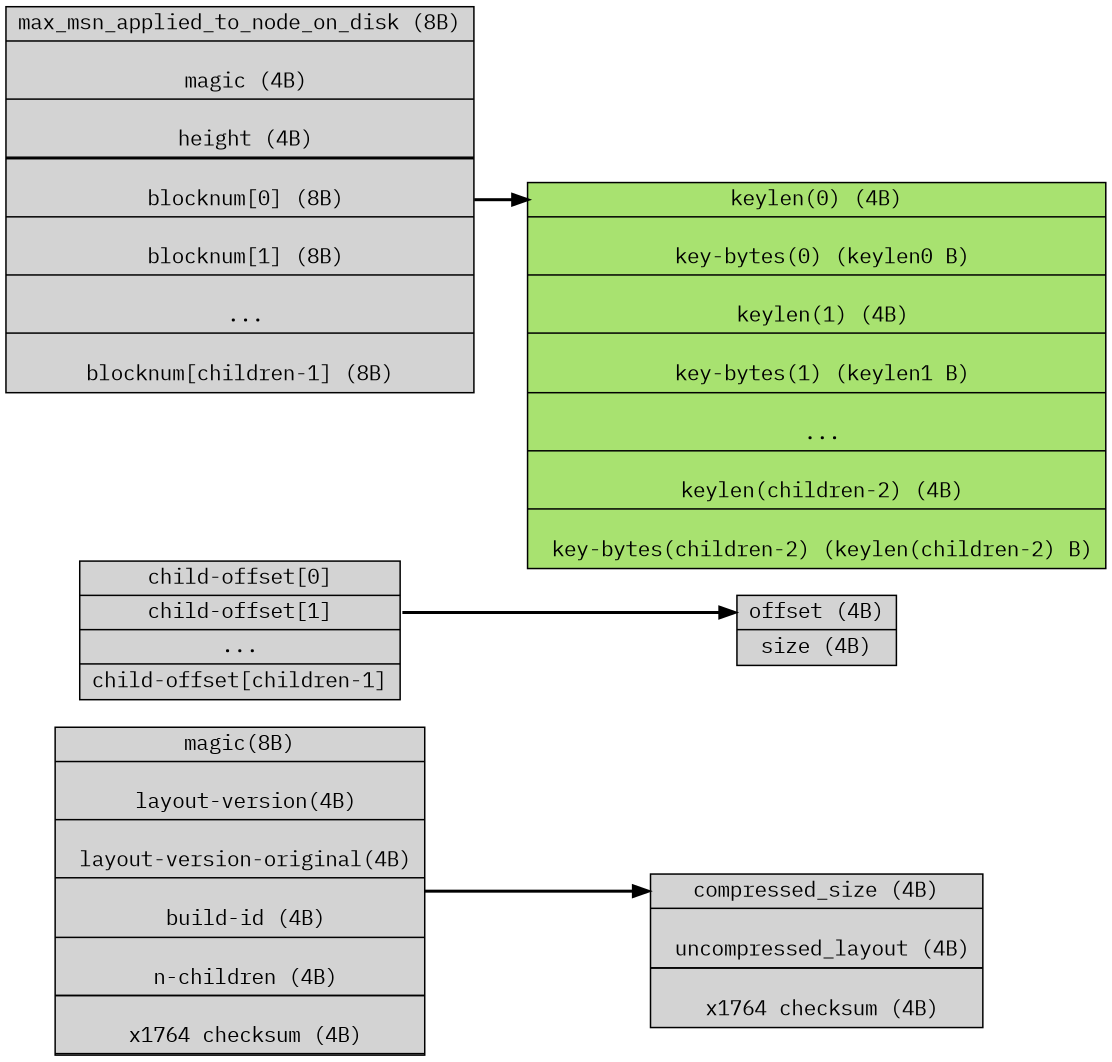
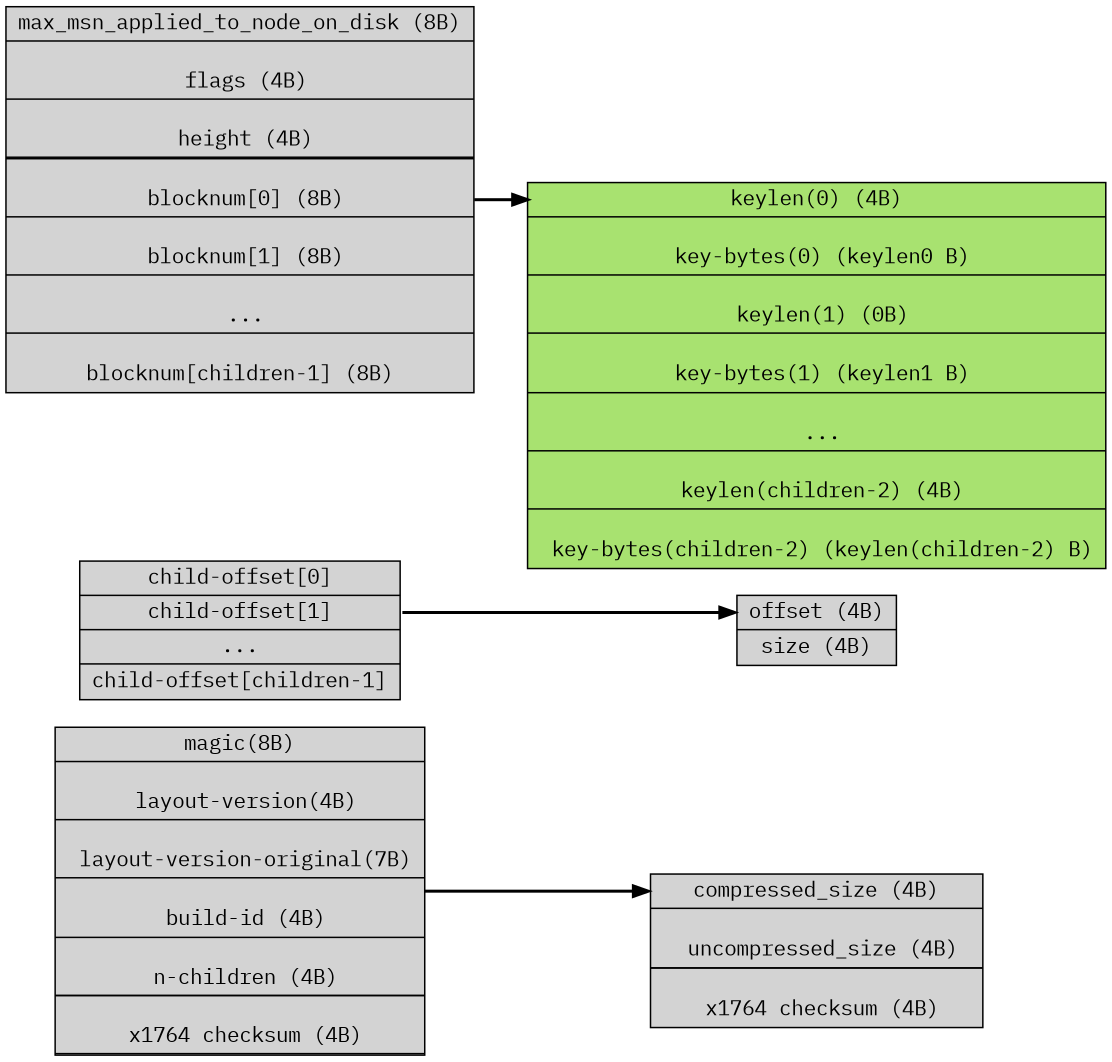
node "max_msn_applied_to_node_on_disk (8B)": text "magic (4B)" -> "flags (4B)"
node "keylen(0) (4B)": text "keylen(1) (4B)" -> "keylen(1) (0B)"
node "magic(8B)": text "layout-version-original(4B)" -> "layout-version-original(7B)"
node "compressed_size (4B)": text "uncompressed_layout (4B)" -> "uncompressed_size (4B)"
